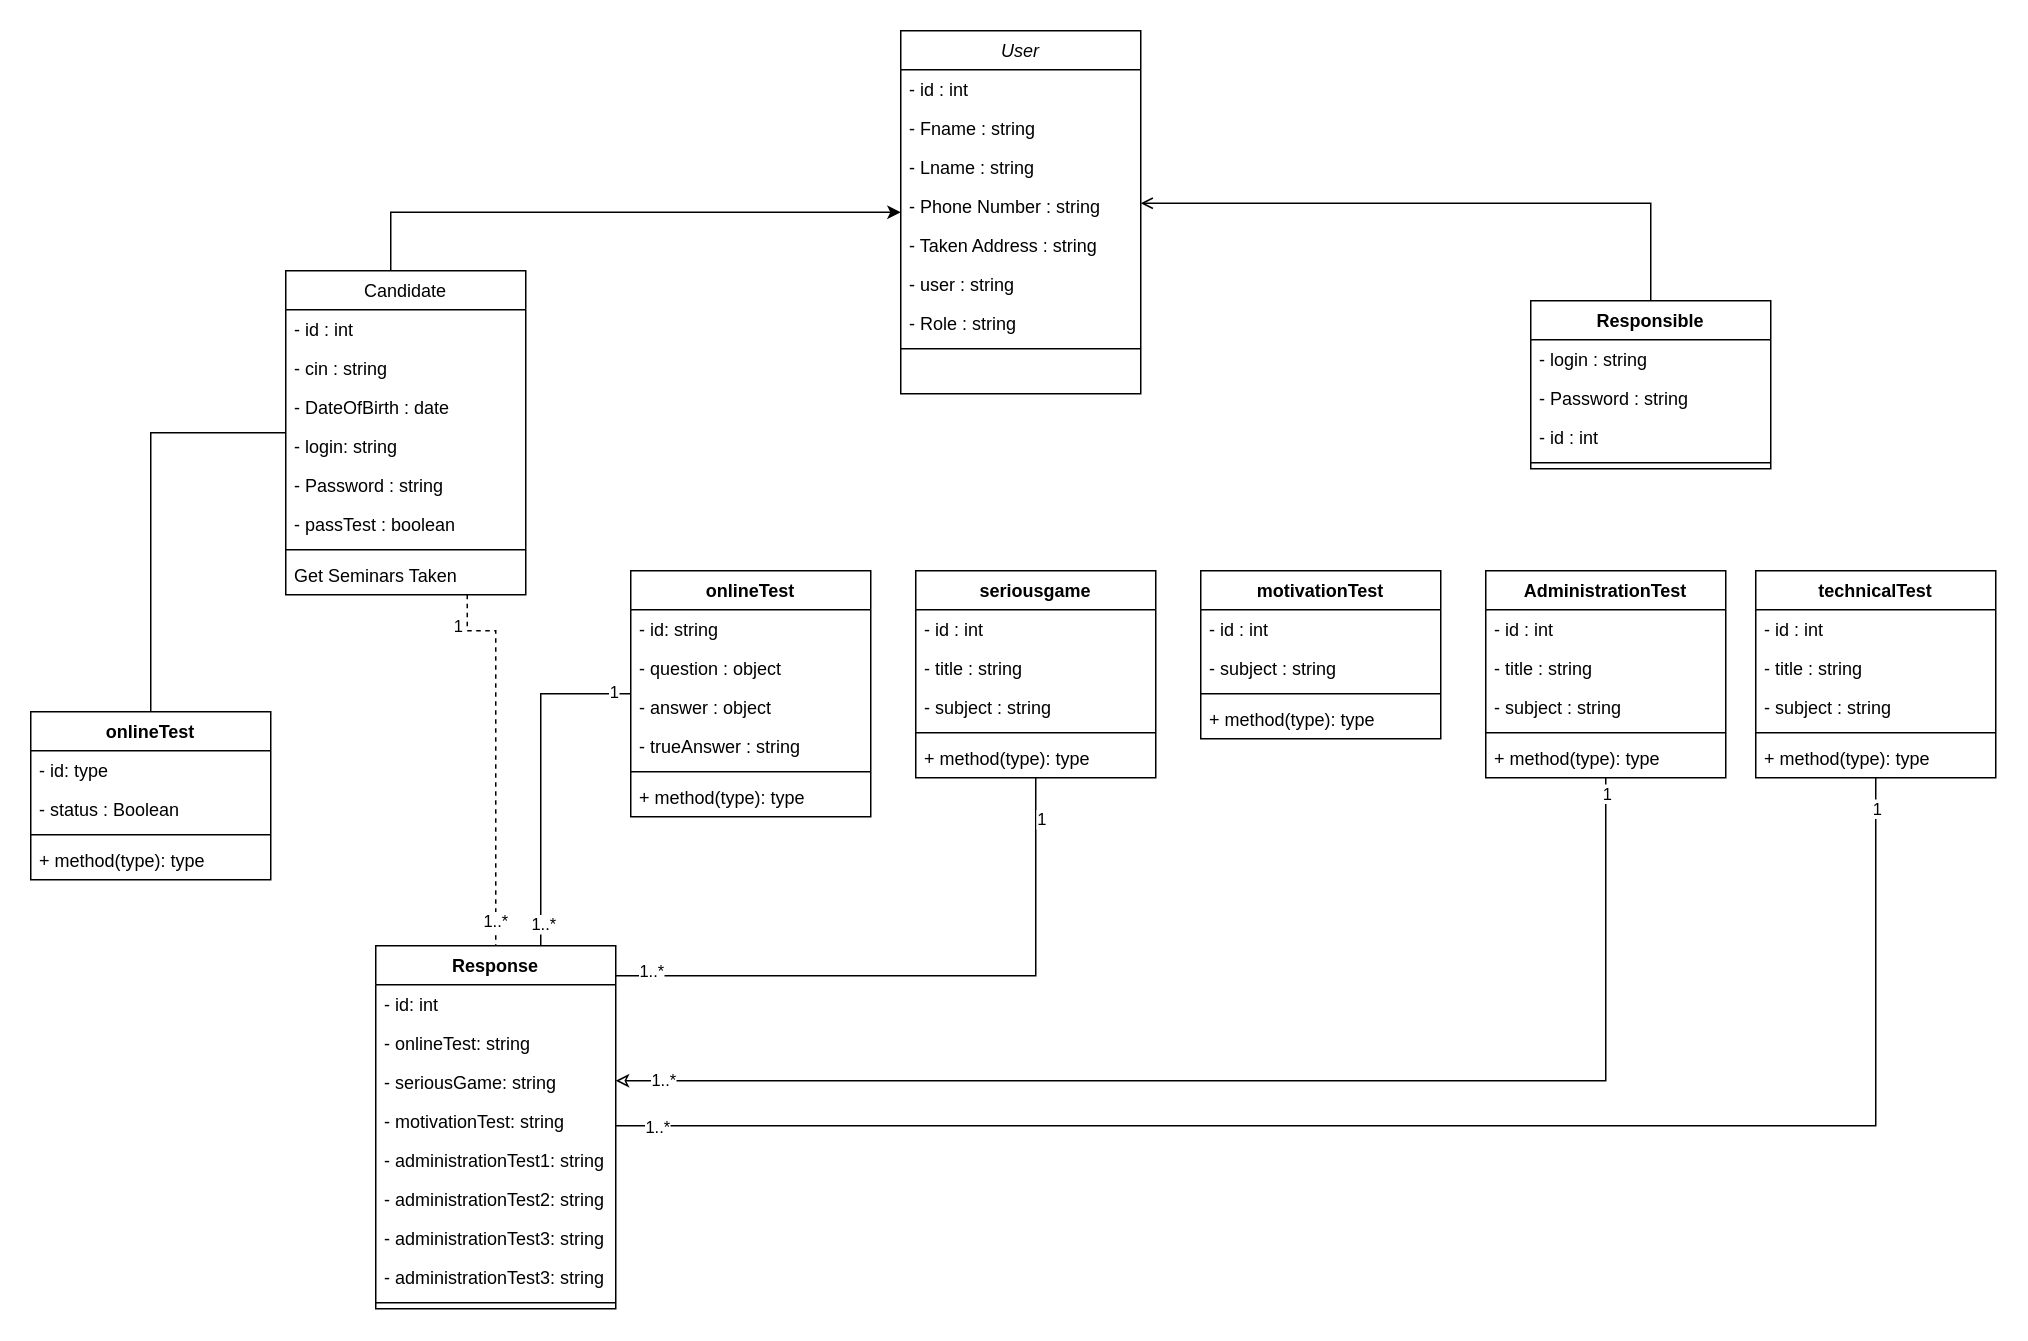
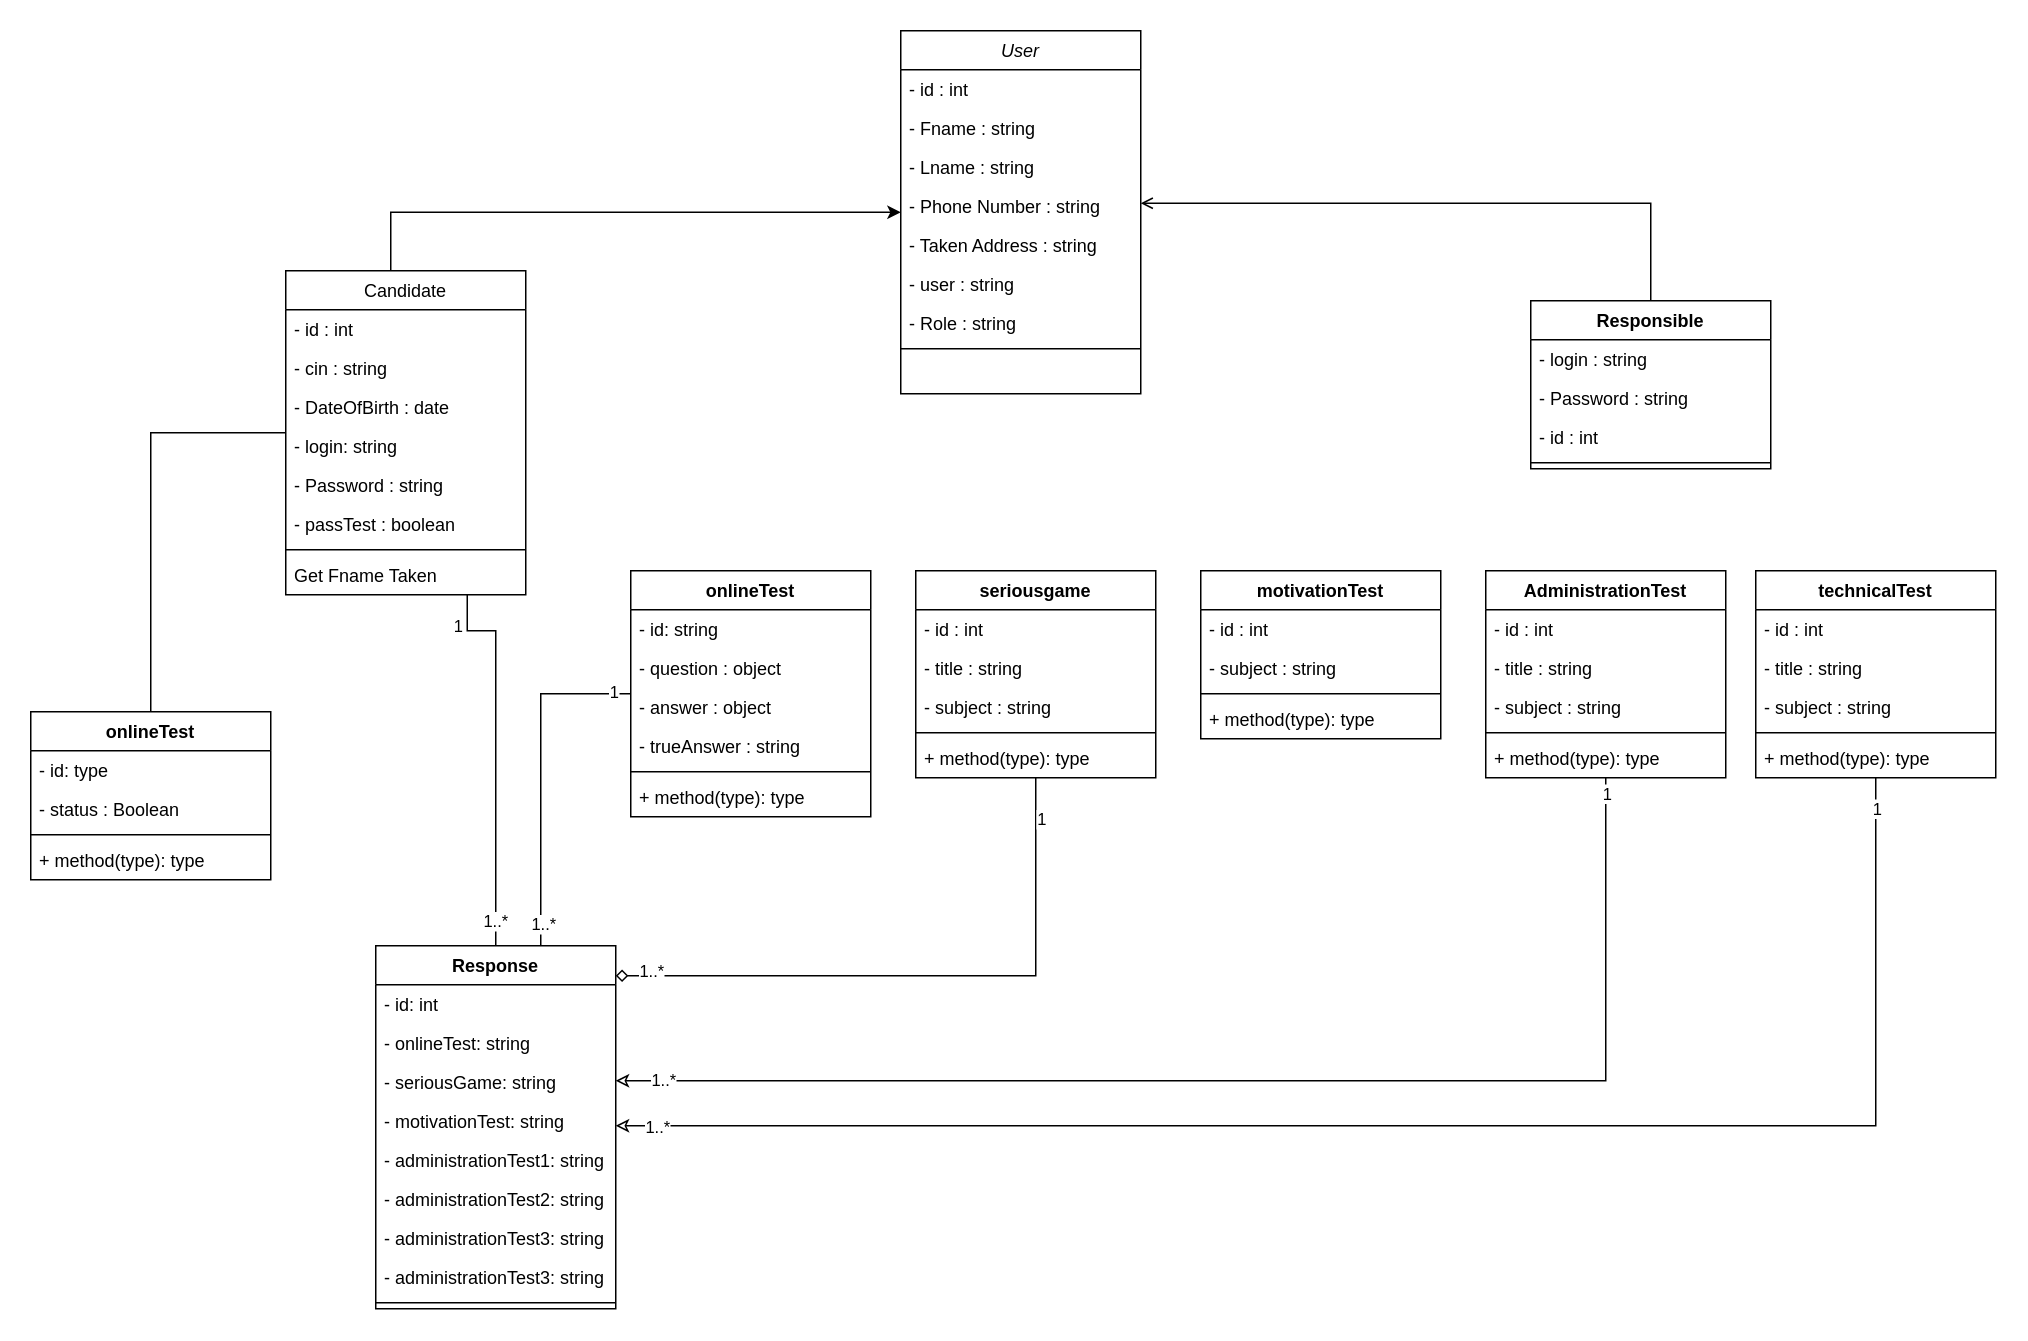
node "Get Seminars Taken": label "Get Seminars Taken" -> "Get Fname Taken"
edge "Candidate" -- "Response": style dashed -> solid
edge "seriousgame" -- "Response": arrowhead none -> diamond
edge "technicalTest" -- "Response": arrowhead none -> classic
